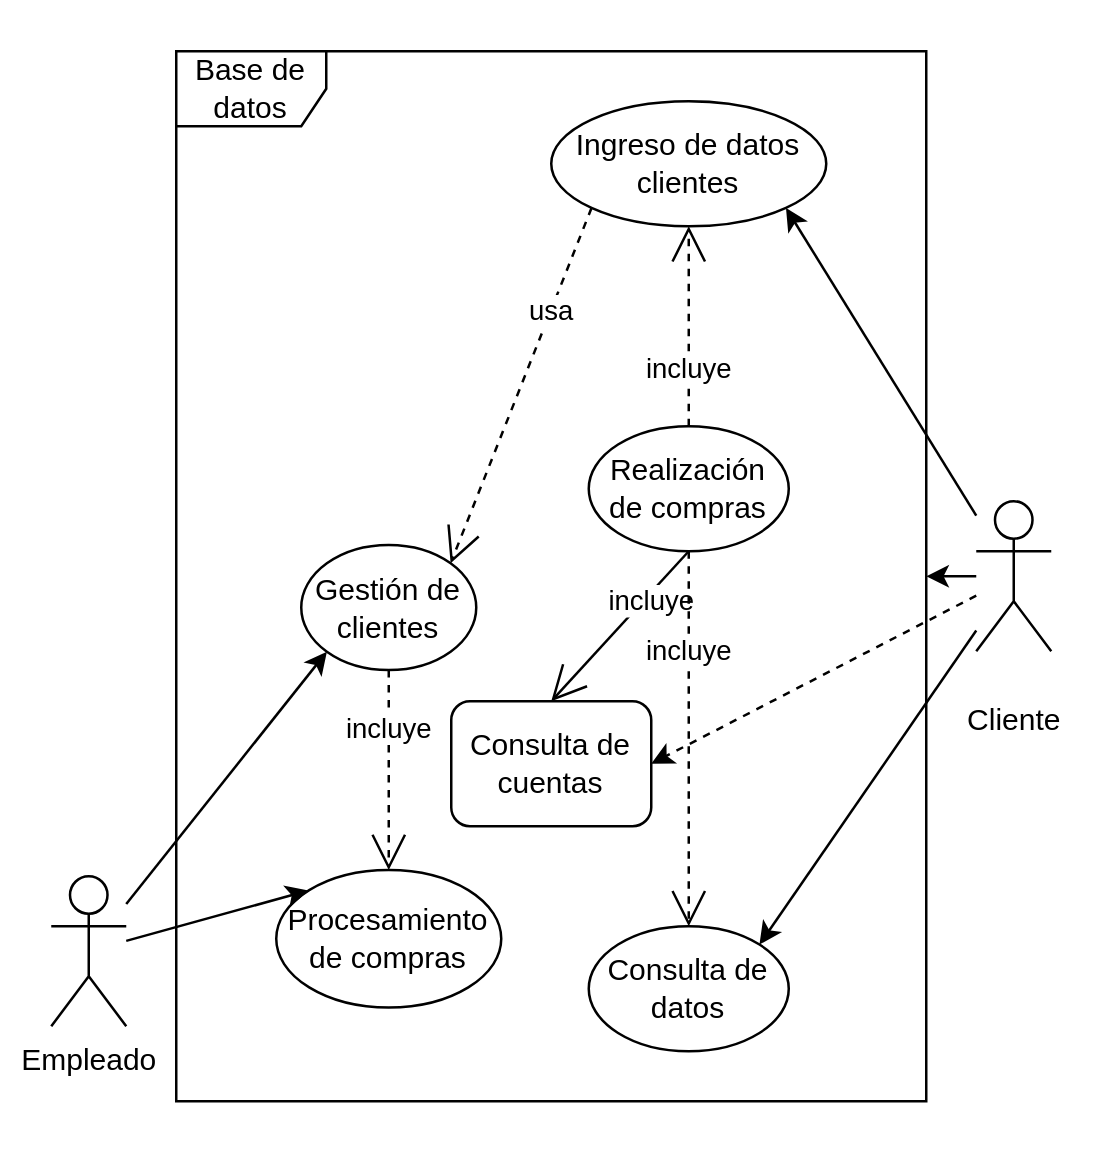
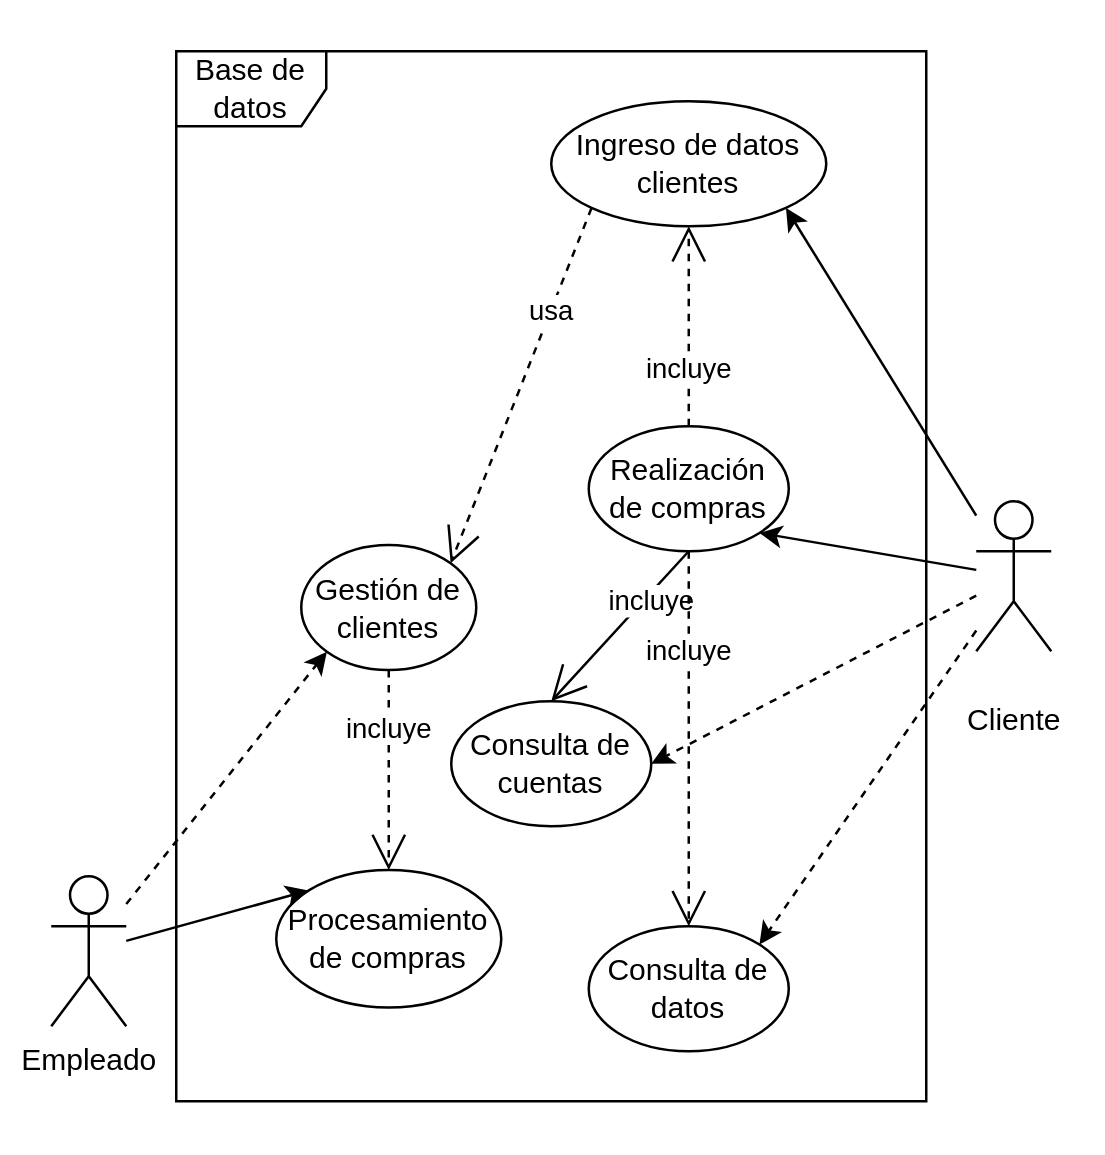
edge "Cliente" -> "Base de datos": now "Cliente" -> "Realización de compras"
edge "Empleado" -> "Gestión de clientes": style solid -> dashed
node "Consulta de cuentas": shape rounded rectangle -> ellipse
edge "Cliente" -> "Consulta de datos": style solid -> dashed
